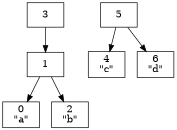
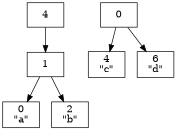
node "3": label "3" -> "4"
node "5": label "5" -> "0"
